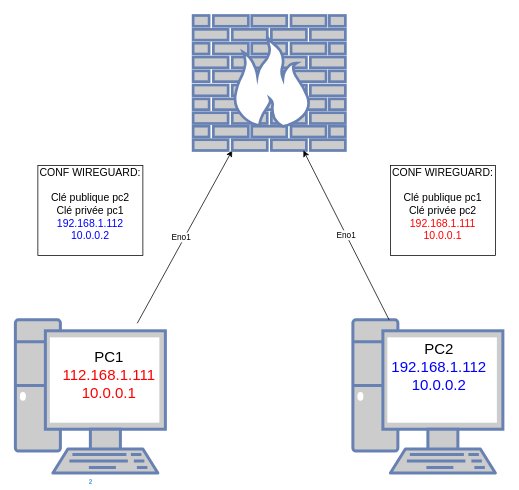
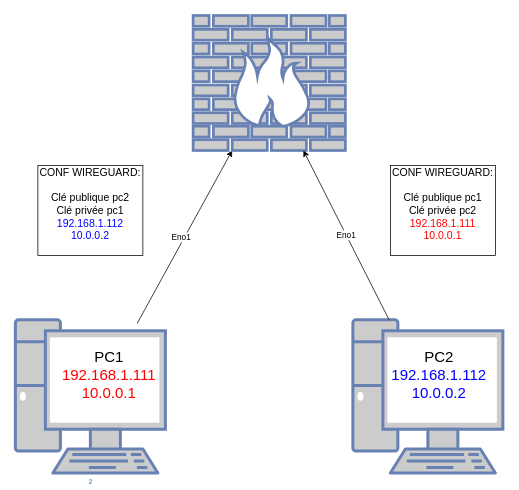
node "PC2 192.168.1.112 10.0.0.2": moved (439, 366) -> (439, 374)
node "PC1 112.168.1.111 10.0.0.1": label "PC1 112.168.1.111 10.0.0.1" -> "PC1 192.168.1.111 10.0.0.1"
